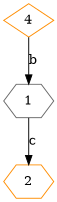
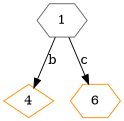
edge "4" -> "1": reversed
node "2": label "2" -> "6"
